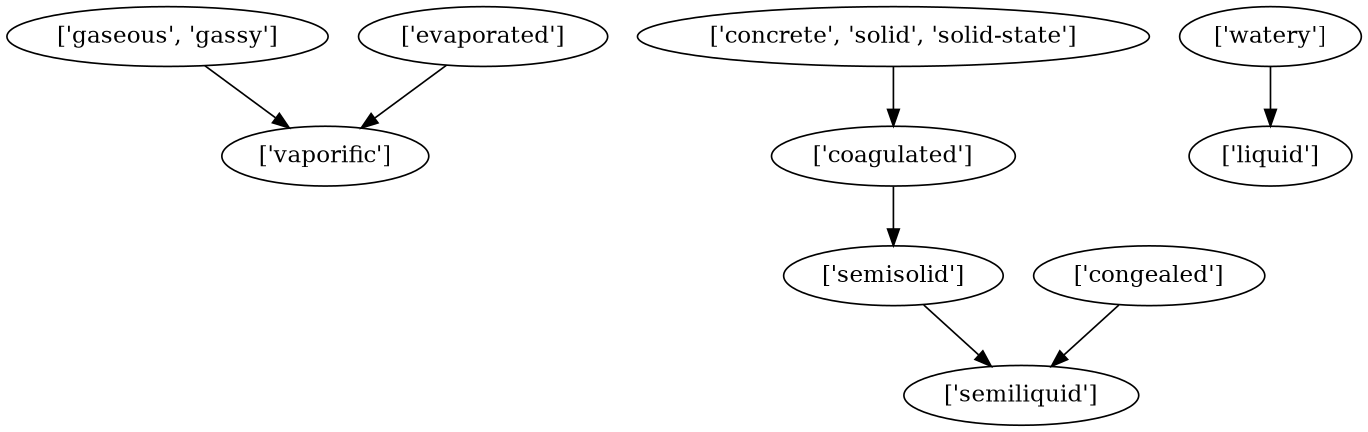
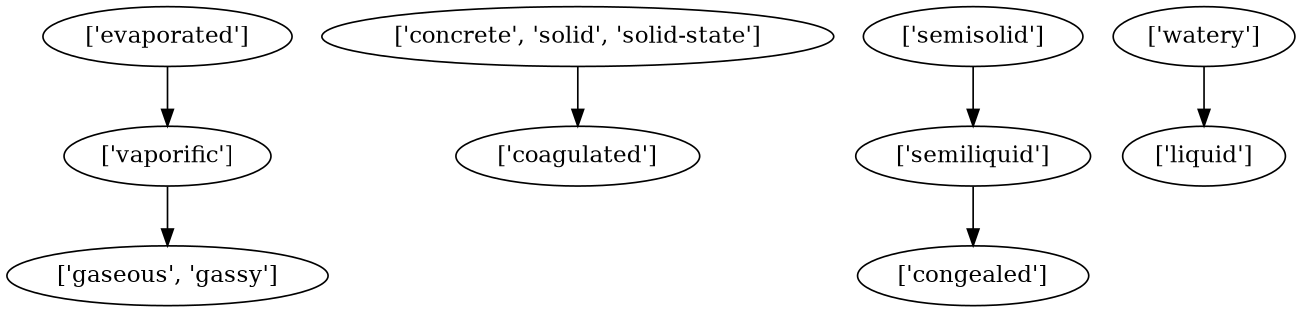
edge "['gaseous', 'gassy']" -> "['vaporific']": reversed
edge "['coagulated']" -> "['semisolid']": removed
edge "['congealed']" -> "['semiliquid']": reversed
